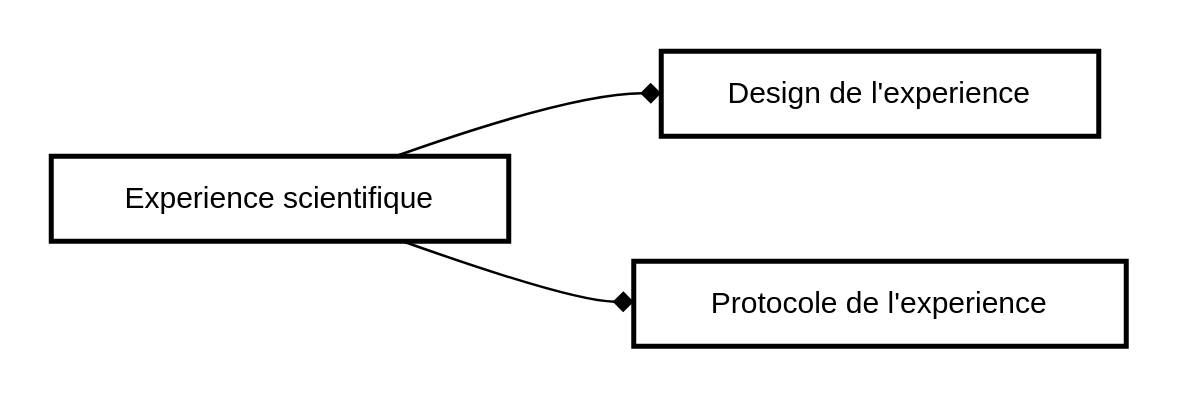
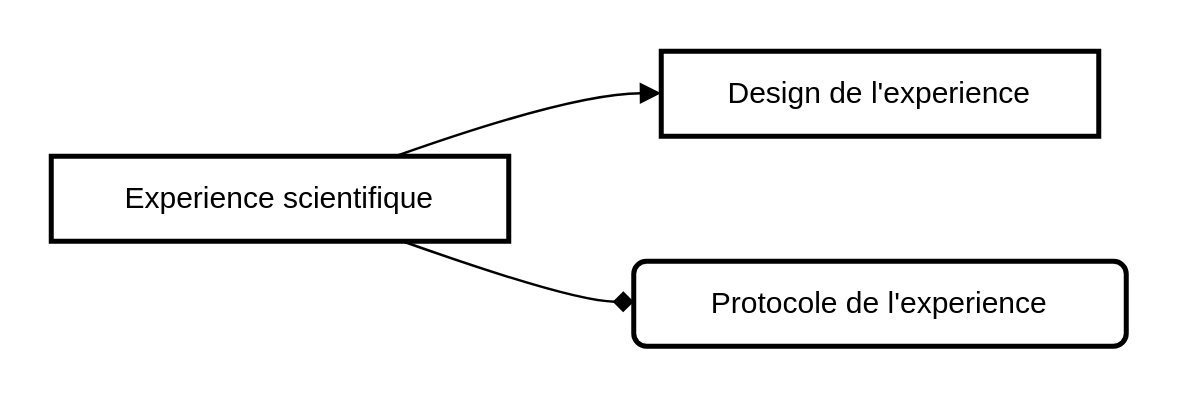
edge "Experience scientifique" -> "Design de l'experience": arrowhead diamond -> block
node "Protocole de l'experience": shape rectangle -> rounded rectangle
